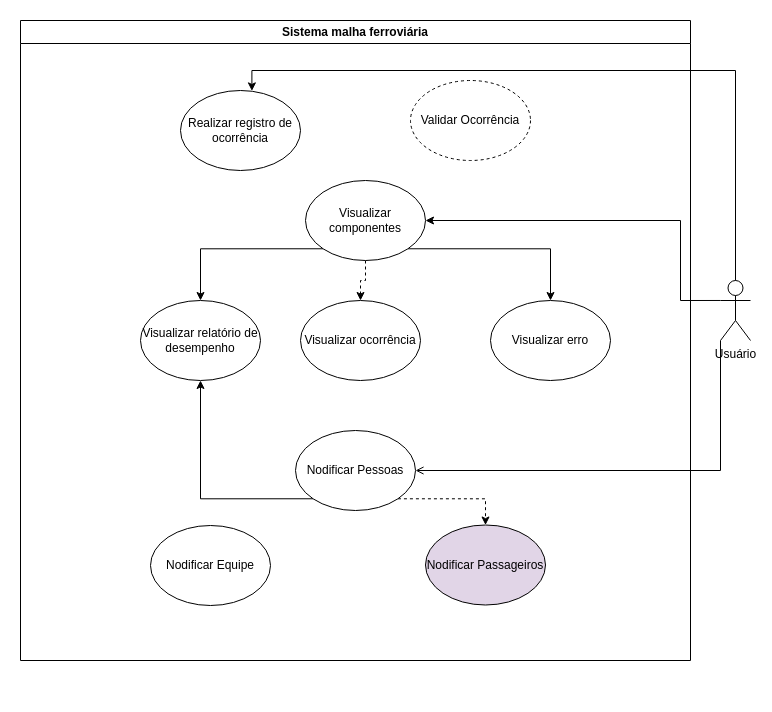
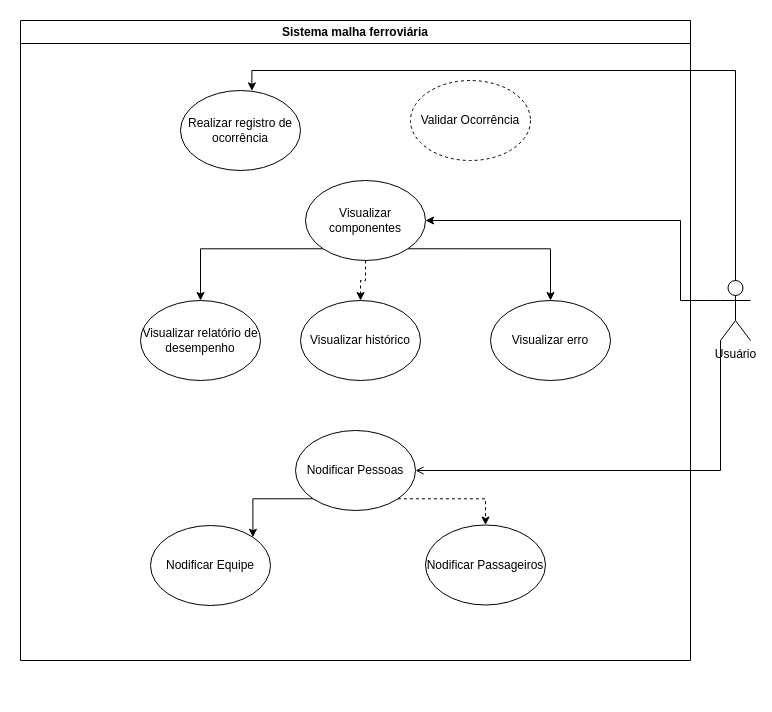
node "Visualizar ocorrência": label "Visualizar ocorrência" -> "Visualizar histórico"
edge "Nodificar Pessoas" -> "Visualizar relatório de desempenho": now "Nodificar Pessoas" -> "Nodificar Equipe"
node "Nodificar Passageiros": fillcolor #e1d5e7 -> #ffffff
